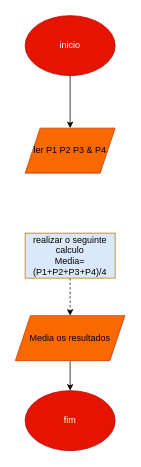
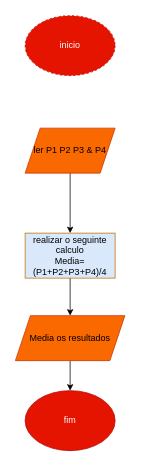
node "inicio": style solid -> dashed
edge "inicio" -> "ler P1 P2 P3 & P4": removed
edge "ler P1 P2 P3 & P4" -> "realizar o seguinte calculo Media= (P1+P2+P3+P4)/4": added
edge "realizar o seguinte calculo Media= (P1+P2+P3+P4)/4" -> "Media os resultados": style dashed -> solid
